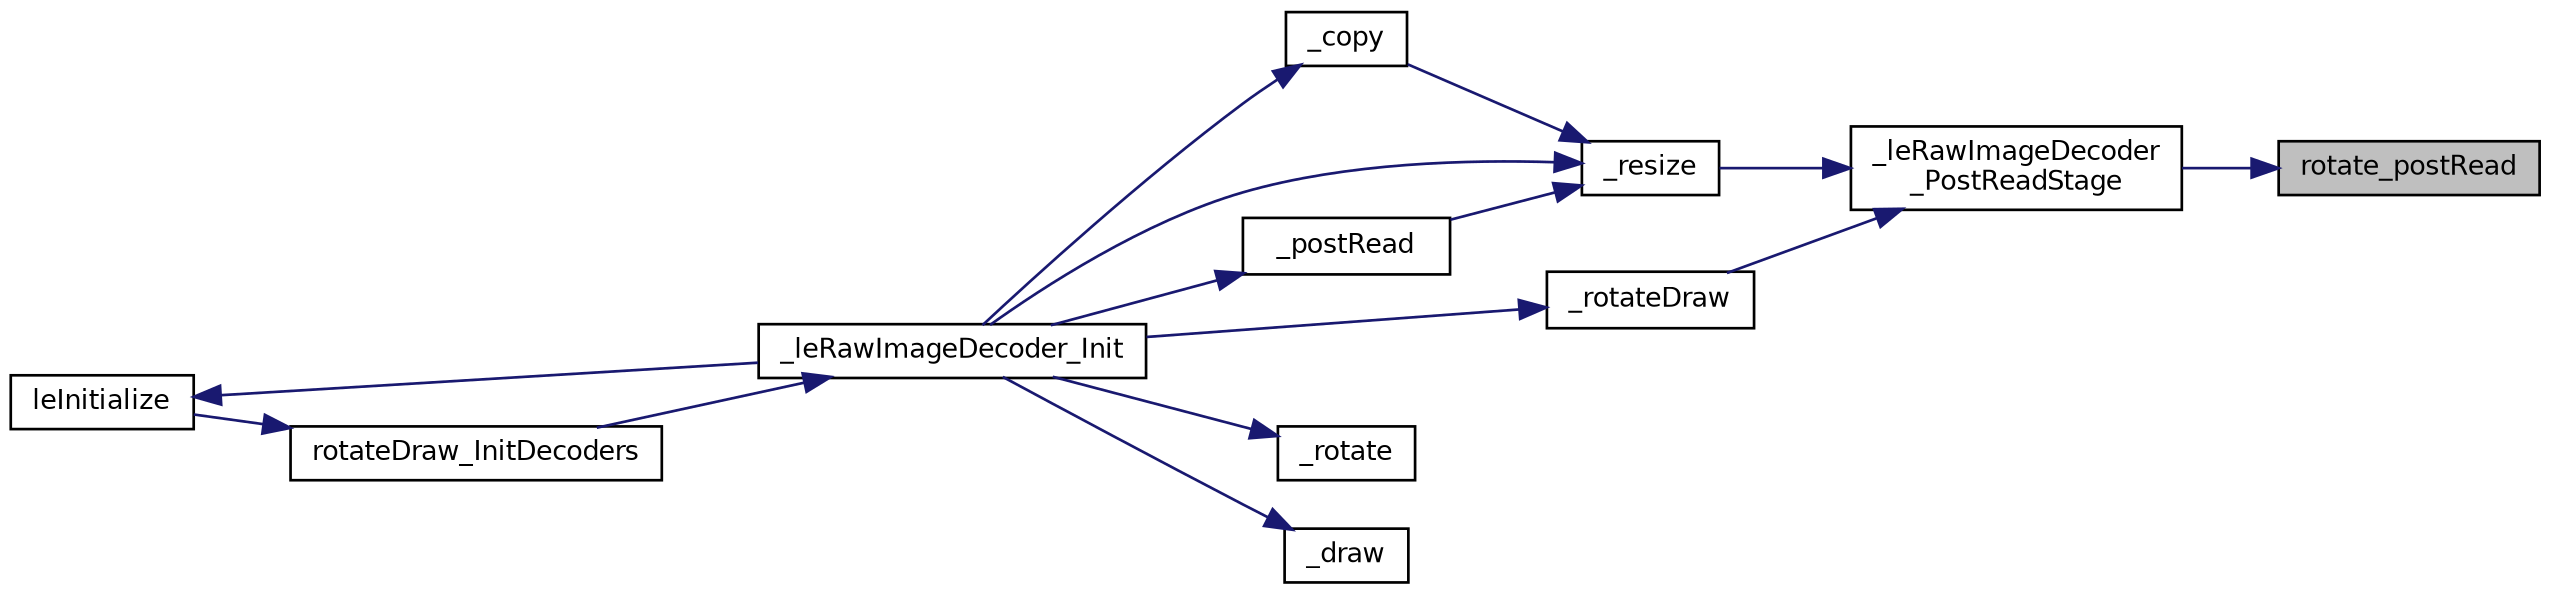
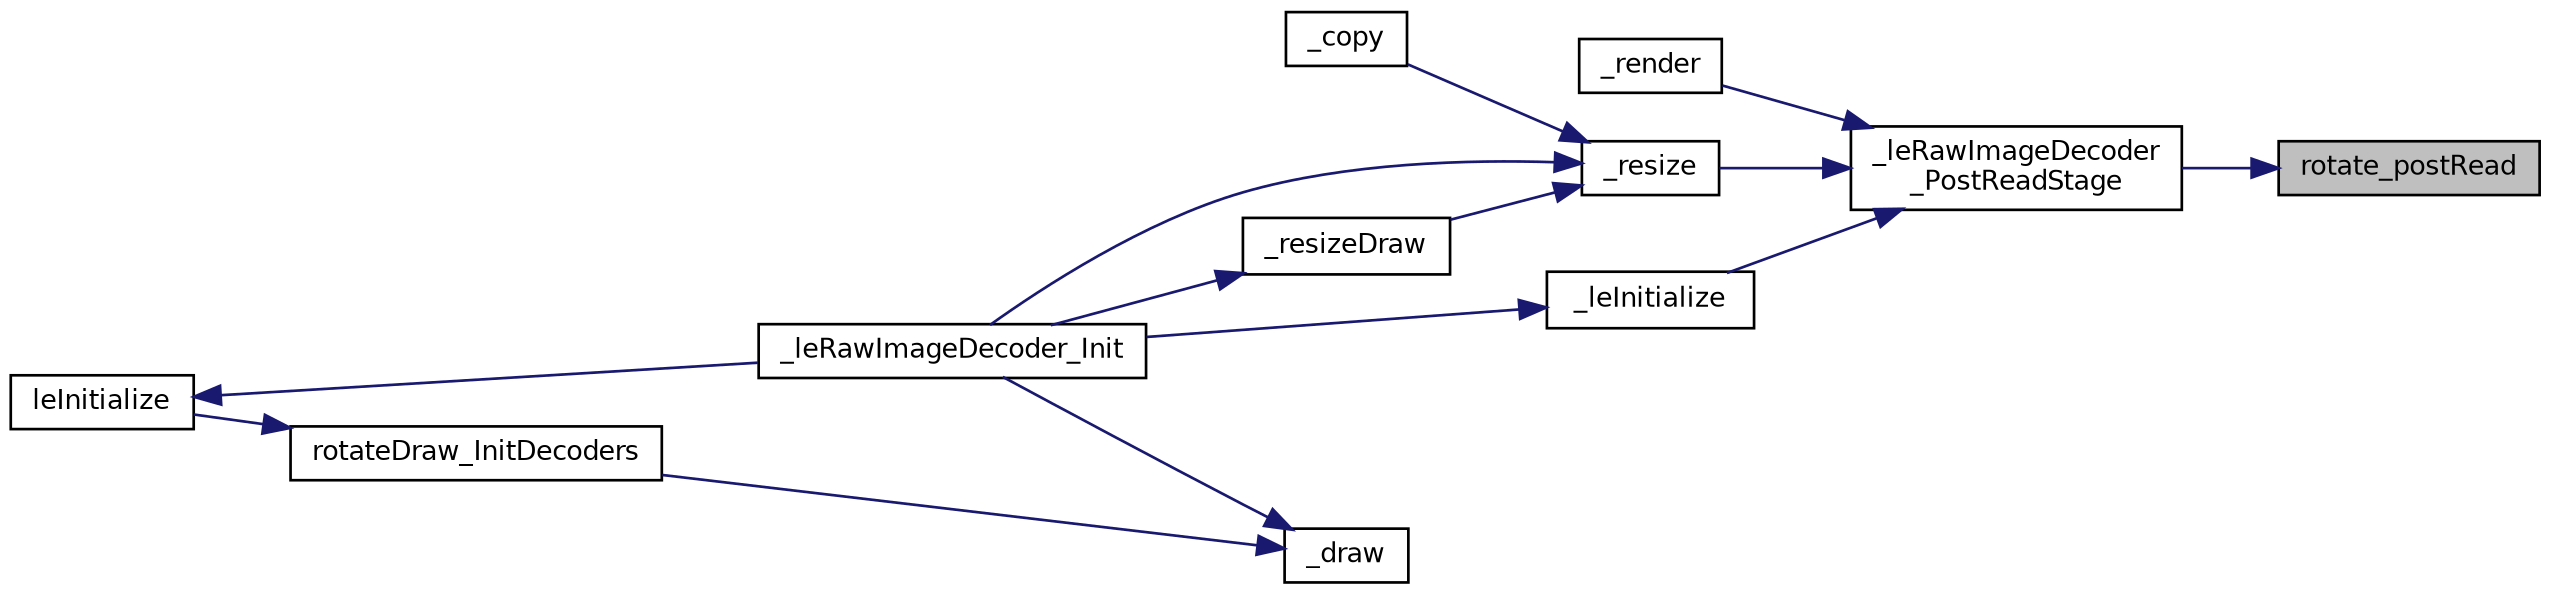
node "_render": added
edge "_leRawImageDecoder_Init" -> "_copy": removed
node "_postRead": label "_postRead" -> "_resizeDraw"
node "_rotateDraw": label "_rotateDraw" -> "_leInitialize"
edge "rotateDraw_InitDecoders" -> "_leRawImageDecoder_Init": now "rotateDraw_InitDecoders" -> "_draw"
node "_rotate": removed
